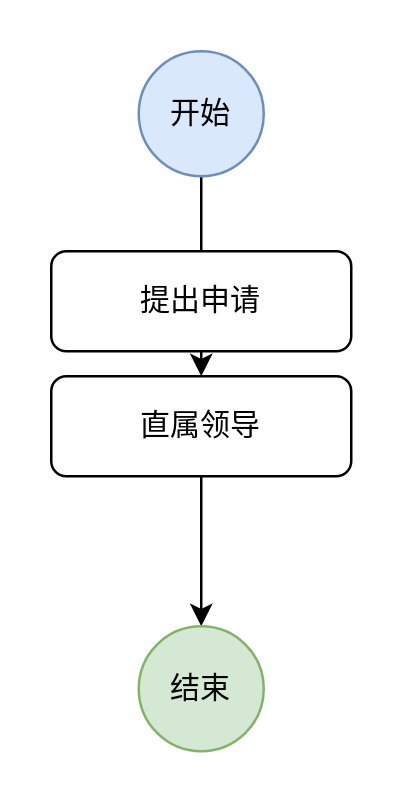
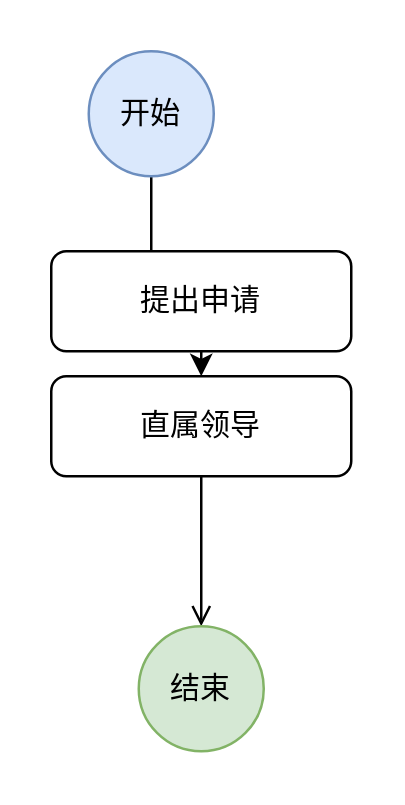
node "开始": moved (201, 114) -> (151, 114)
edge "直属领导" -> "结束": arrowhead classic -> open
